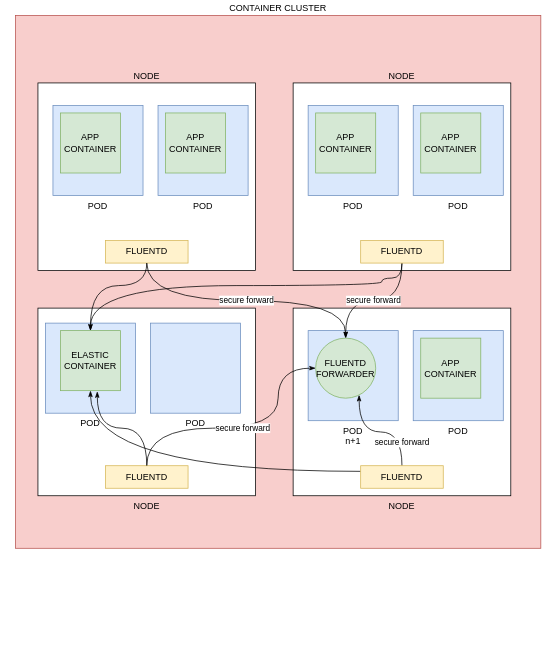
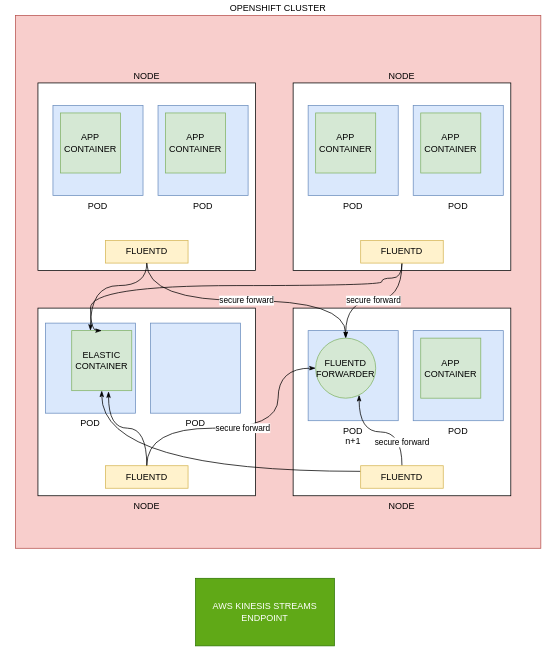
node "CONTAINER CLUSTER": label "CONTAINER CLUSTER" -> "OPENSHIFT CLUSTER"
node "ELASTIC CONTAINER": moved (90, 360) -> (102, 360)
node "AWS KINESIS STREAMS ENDPOINT": added
